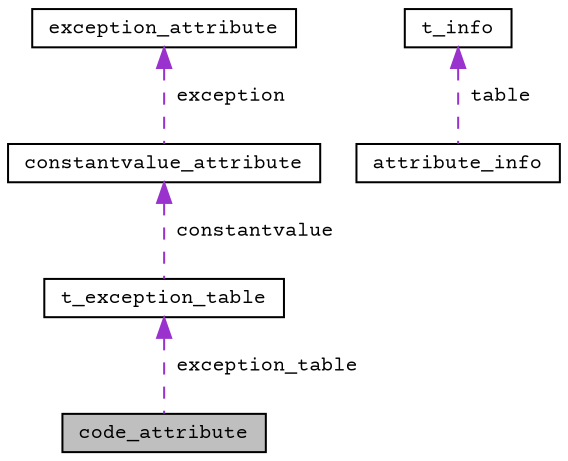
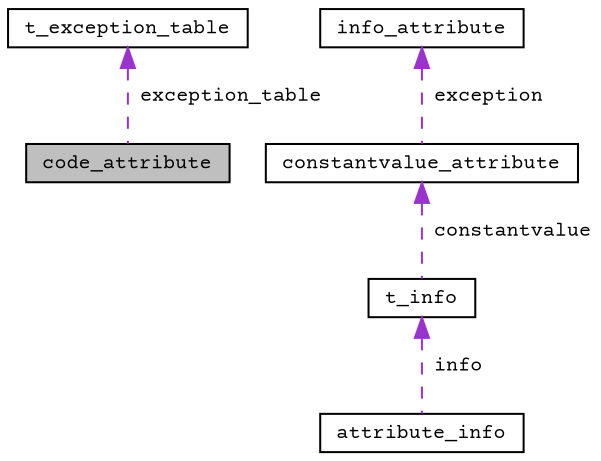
node "exception_attribute": label "exception_attribute" -> "info_attribute"
edge "attribute_info" -> "t_info": label " table" -> " info"
edge "t_exception_table" -> "constantvalue_attribute": now "t_info" -> "constantvalue_attribute"
